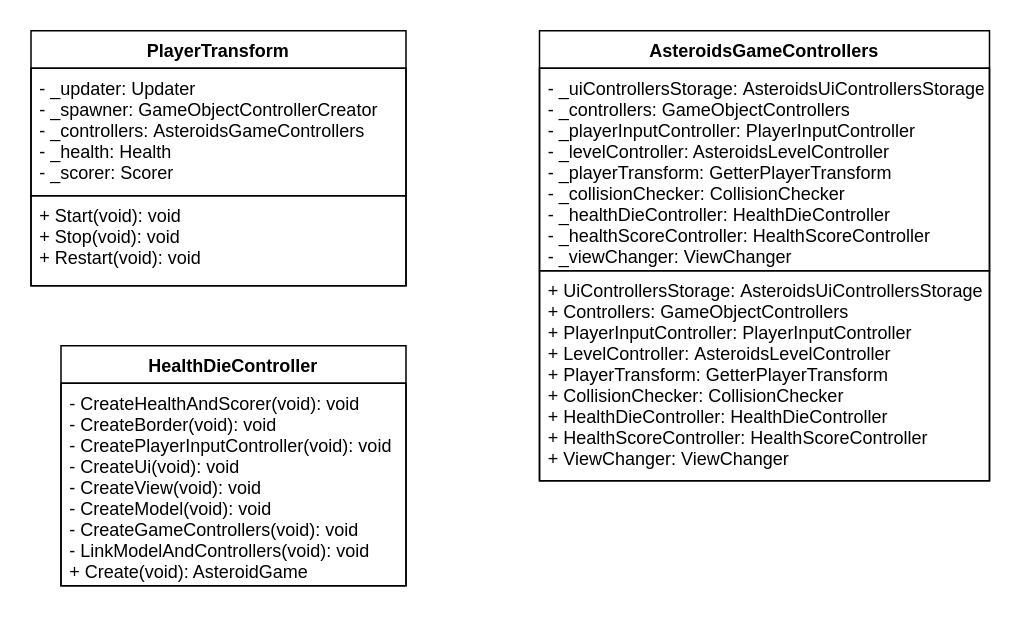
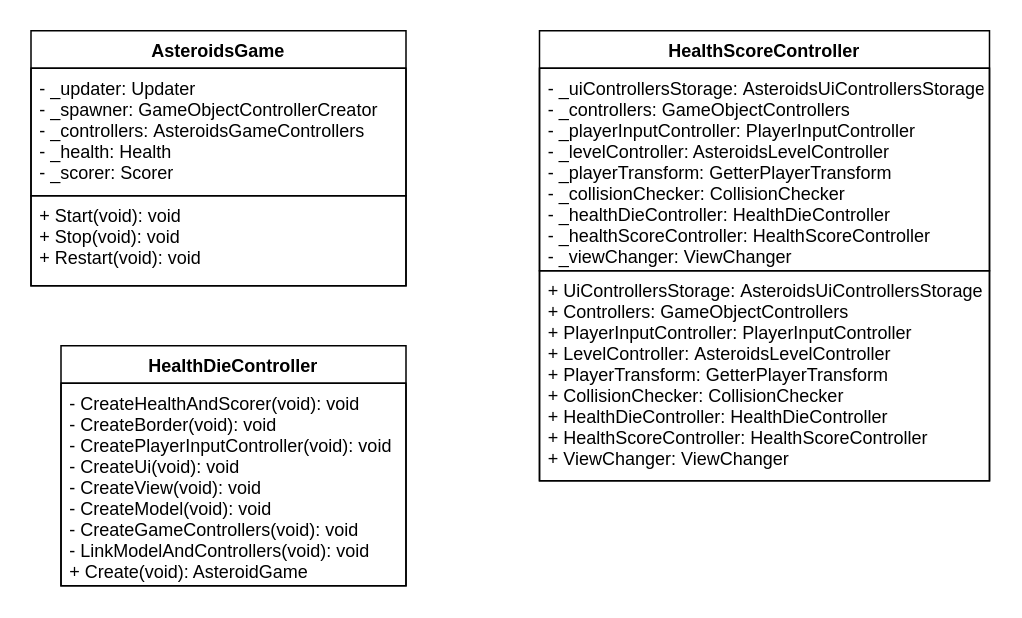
node "PlayerTransform": label "PlayerTransform" -> "AsteroidsGame"
node "AsteroidsGameControllers": label "AsteroidsGameControllers" -> "HealthScoreController"
